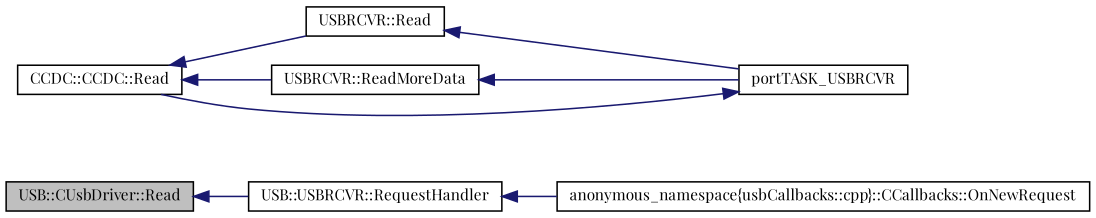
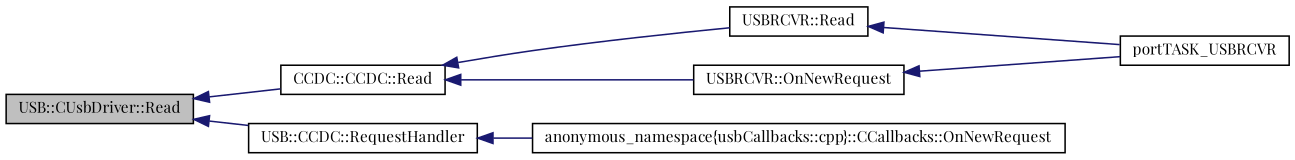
node "USBRCVR::ReadMoreData": label "USBRCVR::ReadMoreData" -> "USBRCVR::OnNewRequest"
edge "CCDC::CCDC::Read" -> "portTASK_USBRCVR": now "CCDC::CCDC::Read" -> "USB::CUsbDriver::Read"
node "USB::USBRCVR::RequestHandler": label "USB::USBRCVR::RequestHandler" -> "USB::CCDC::RequestHandler"
